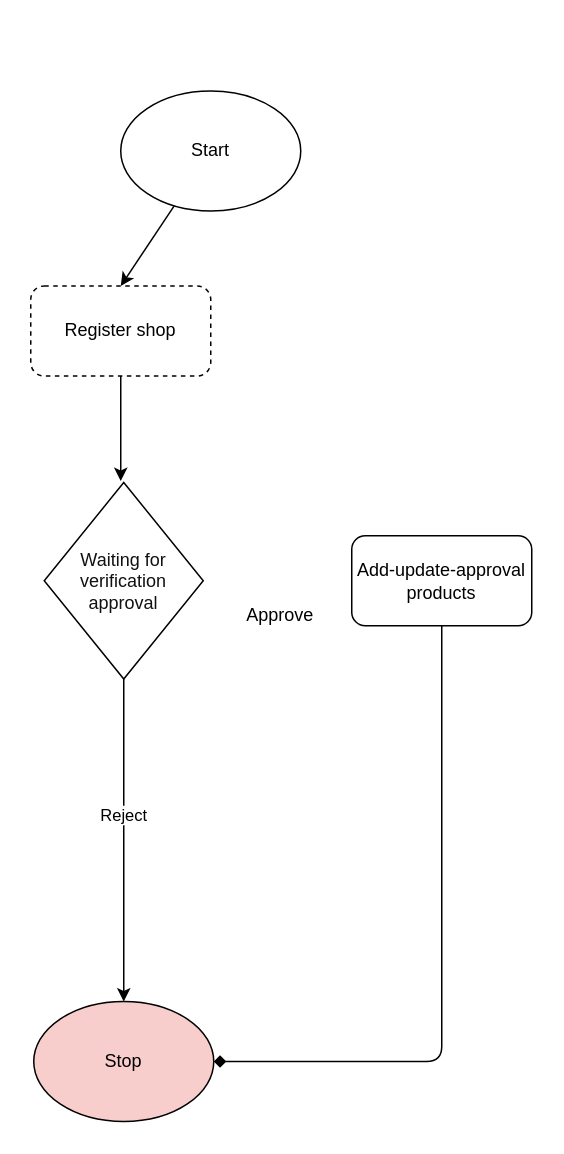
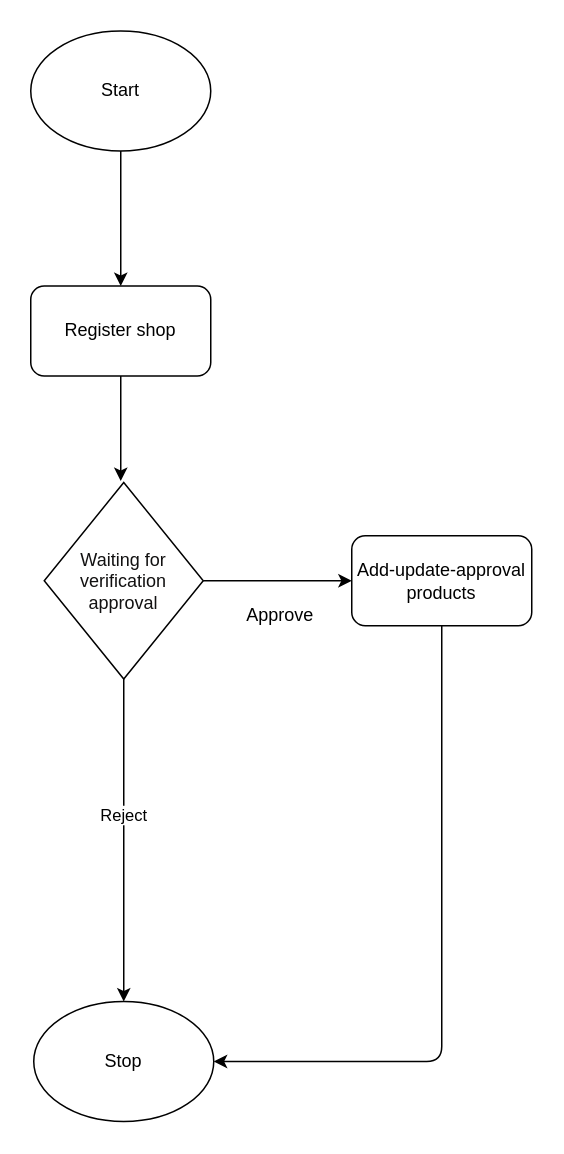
node "Start": moved (211, 151) -> (121, 91)
node "Register shop": style dashed -> solid
edge "Waiting for verification approval" -> "Add-update-approval products": added
node "Stop": fillcolor #f8cecc -> #ffffff
edge "Add-update-approval products" -> "Stop": arrowhead diamond -> classic
